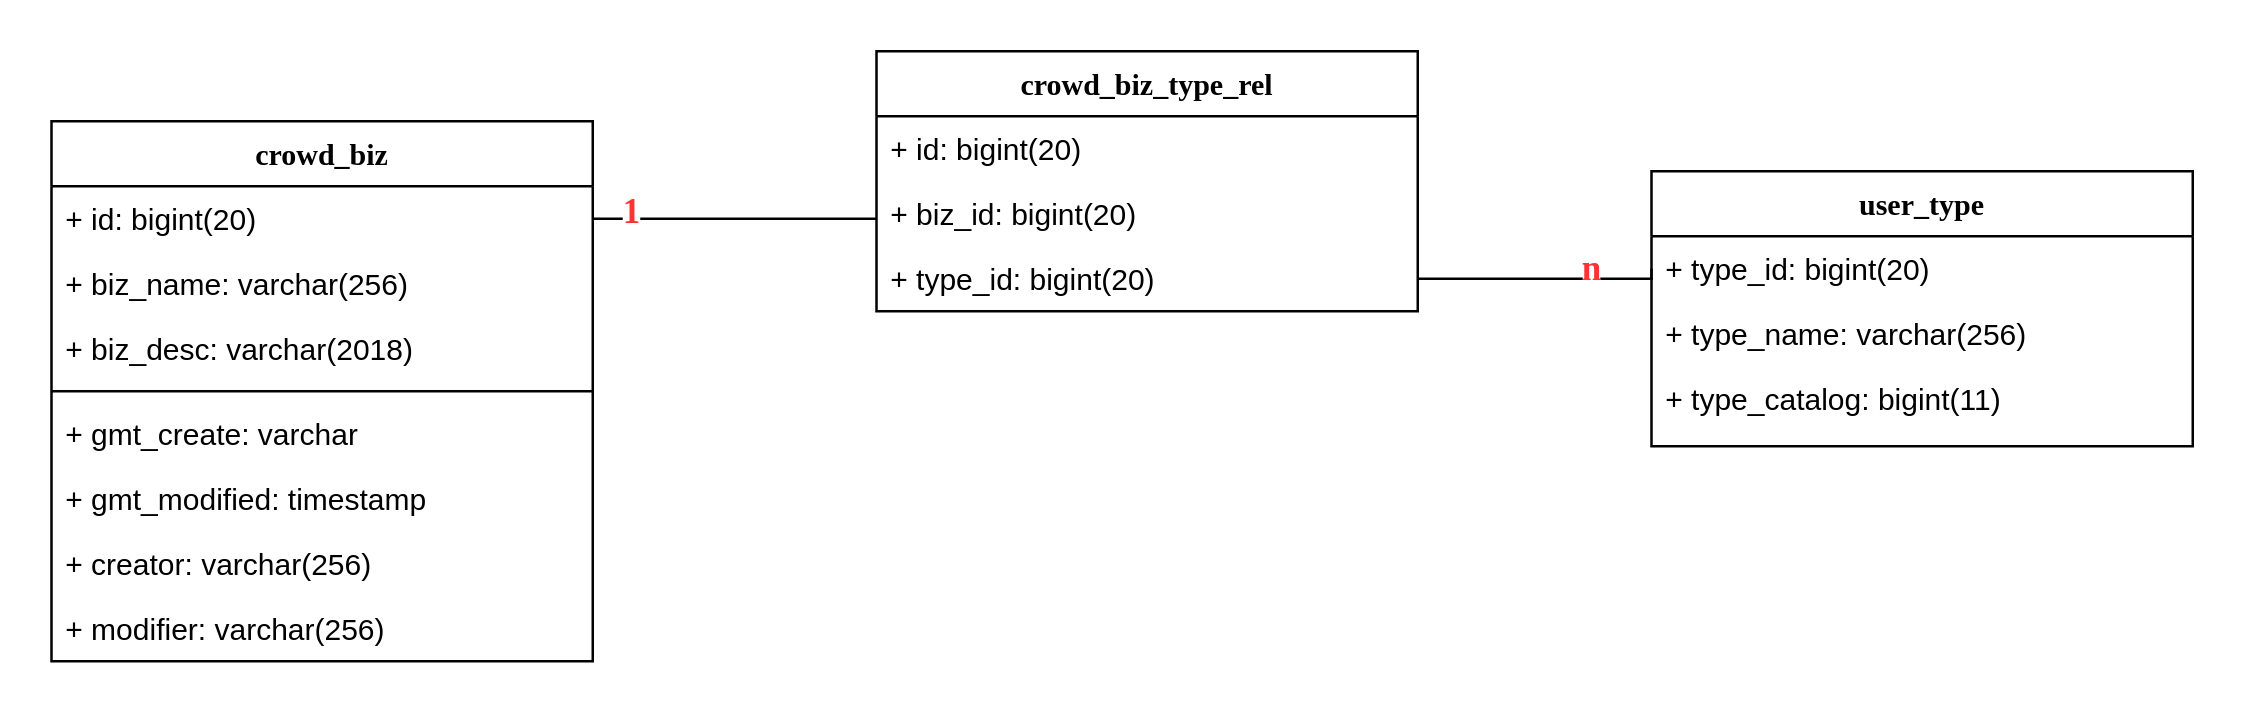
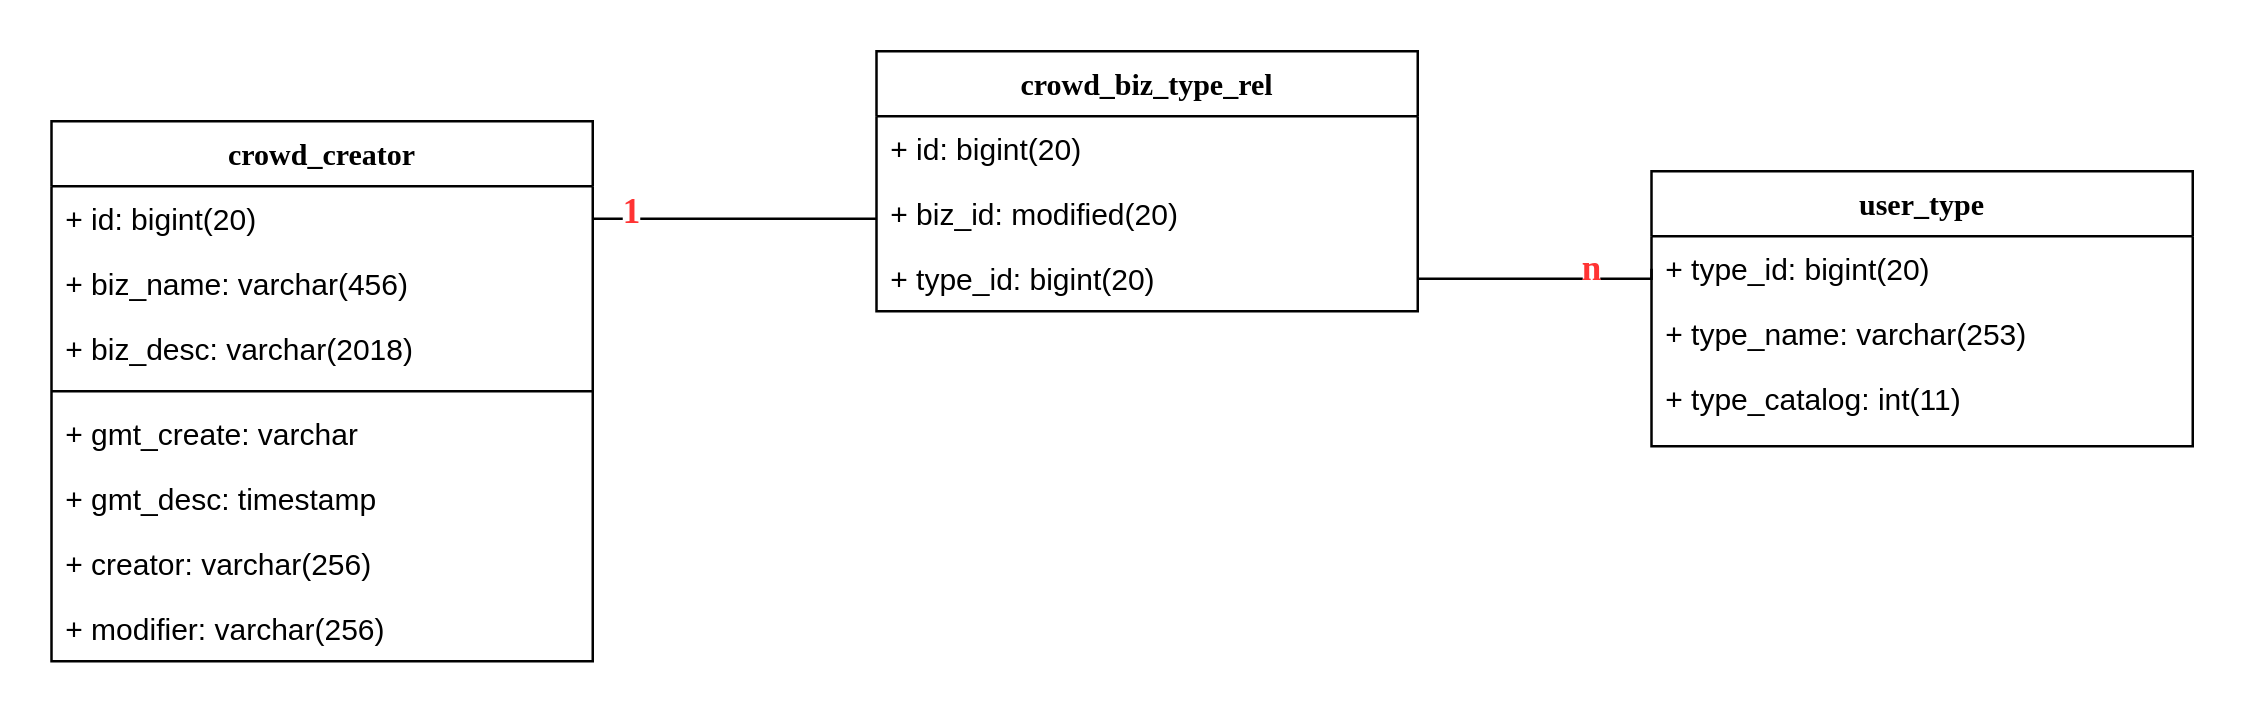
node "crowd_biz": label "crowd_biz" -> "crowd_creator"
node "+ biz_id: bigint(20)": label "+ biz_id: bigint(20)" -> "+ biz_id: modified(20)"
node "+ biz_name: varchar(256)": label "+ biz_name: varchar(256)" -> "+ biz_name: varchar(456)"
node "+ type_name: varchar(256)": label "+ type_name: varchar(256)" -> "+ type_name: varchar(253)"
node "+ type_catalog: bigint(11)": label "+ type_catalog: bigint(11)" -> "+ type_catalog: int(11)"
node "+ gmt_modified: timestamp": label "+ gmt_modified: timestamp" -> "+ gmt_desc: timestamp"
